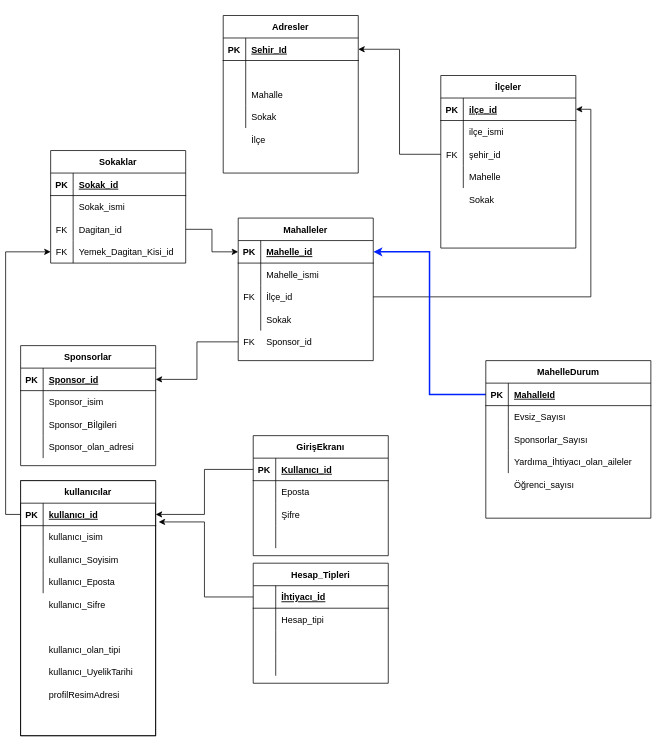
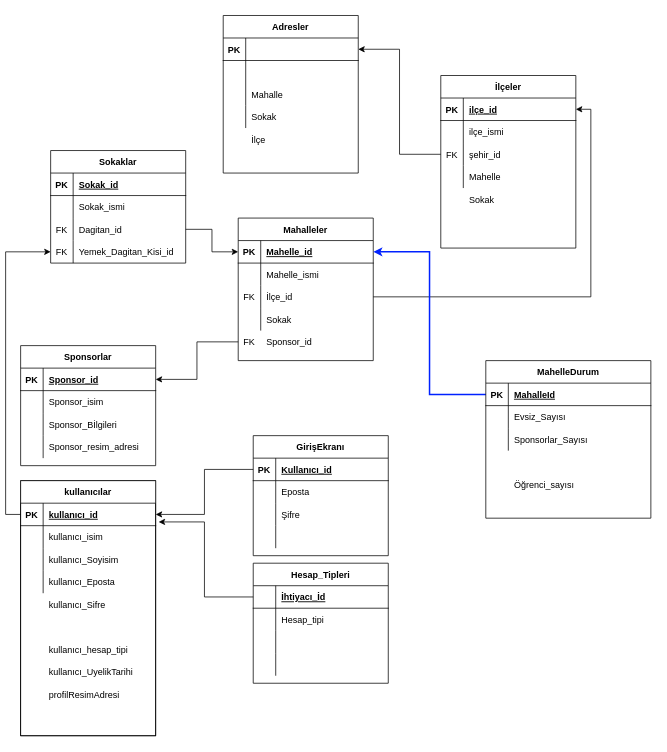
node "Sehir_Id": removed
node "Sponsor_olan_adresi": label "Sponsor_olan_adresi" -> "Sponsor_resim_adresi"
node "Yardıma_İhtiyacı_olan_aileler": removed
node "kullanıcı_olan_tipi": label "kullanıcı_olan_tipi" -> "kullanıcı_hesap_tipi"
